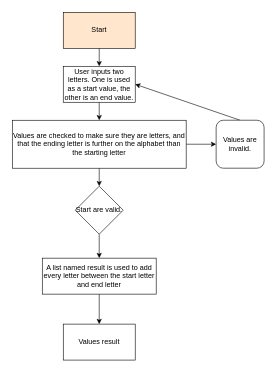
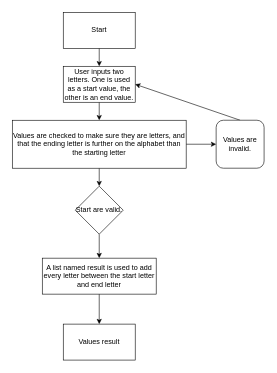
node "Start": fillcolor #ffe6cc -> #ffffff
